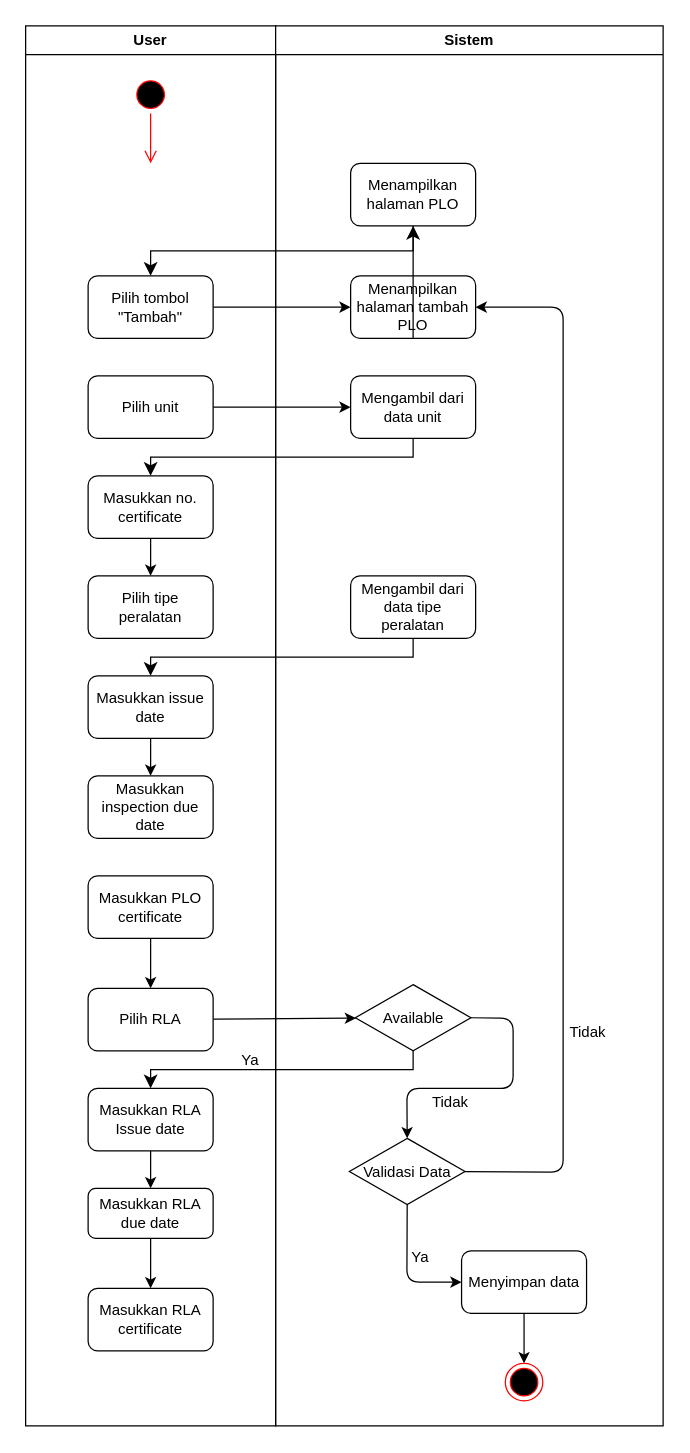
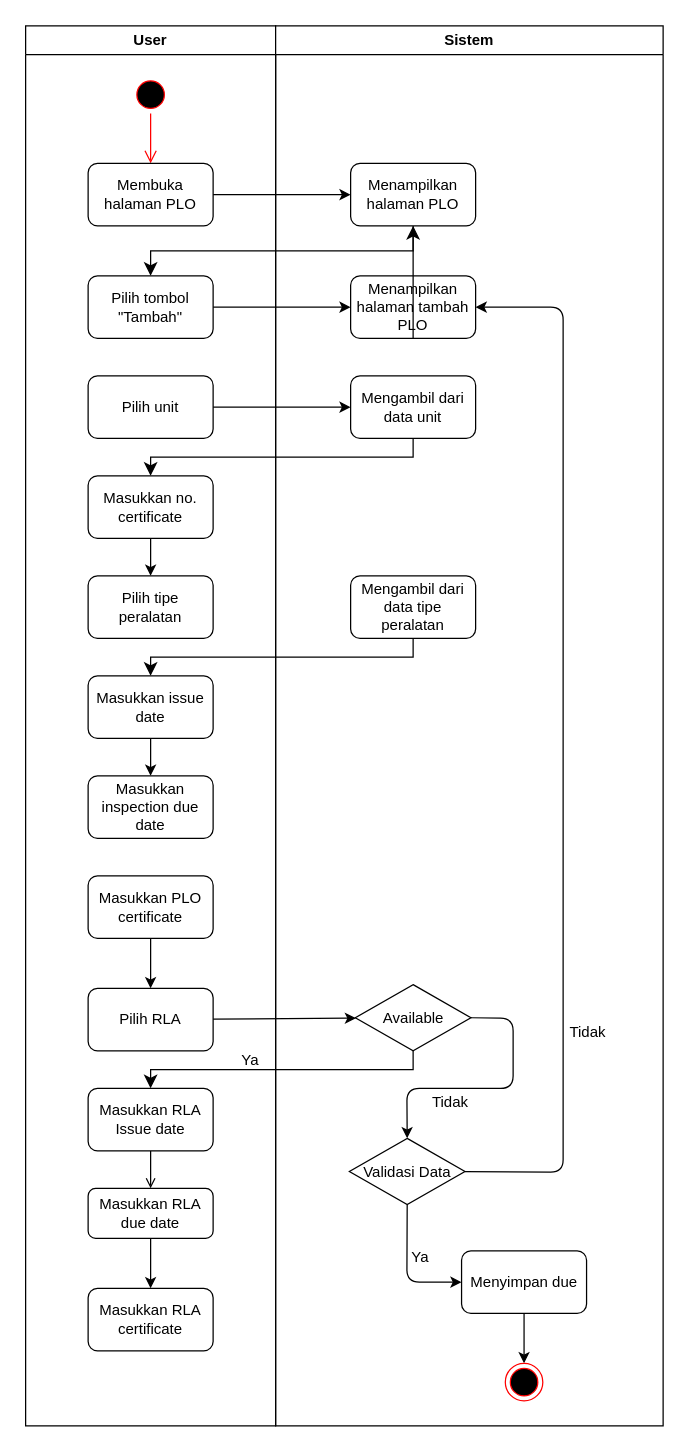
node "Membuka halaman PLO": added
edge "Membuka halaman PLO" -> "Menampilkan halaman PLO": added
edge "Masukkan RLA Issue date" -> "Masukkan RLA due date": arrowhead classic -> open
node "Menyimpan data": label "Menyimpan data" -> "Menyimpan due"
